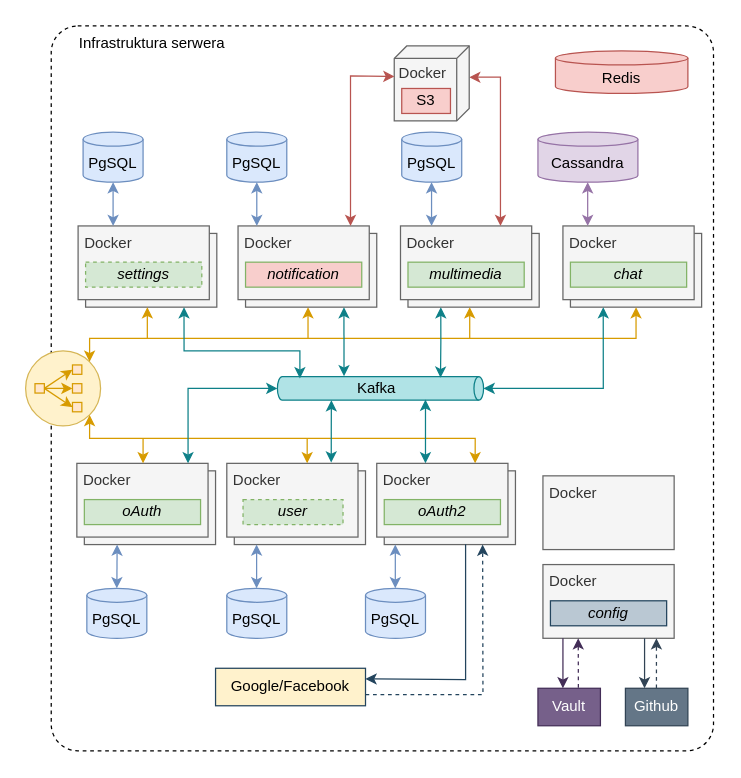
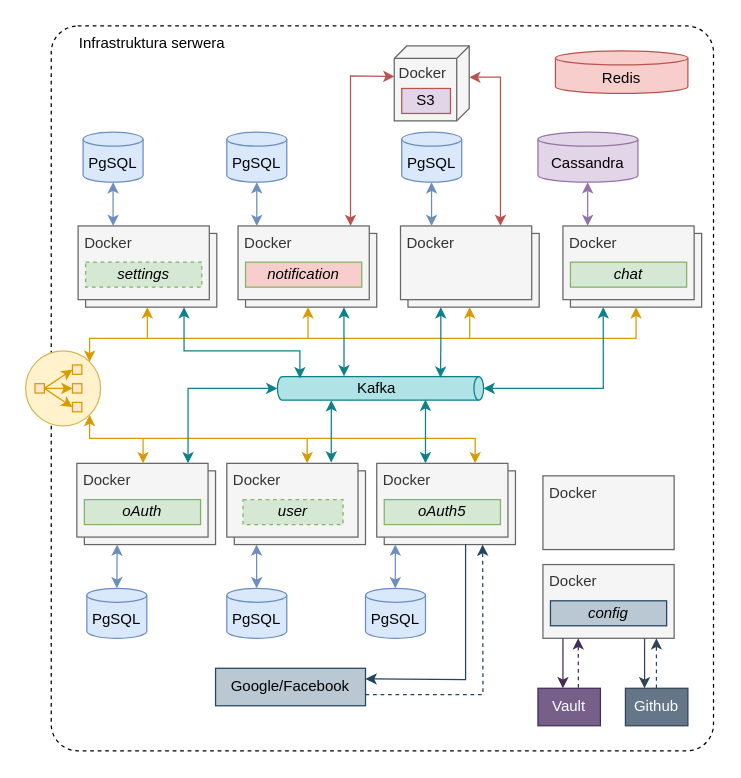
node "S3": fillcolor #f8cecc -> #e1d5e7
node "multimedia": removed
node "oAuth2": label "oAuth2" -> "oAuth5"
node "Google/Facebook": fillcolor #fff2cc -> #bac8d3
